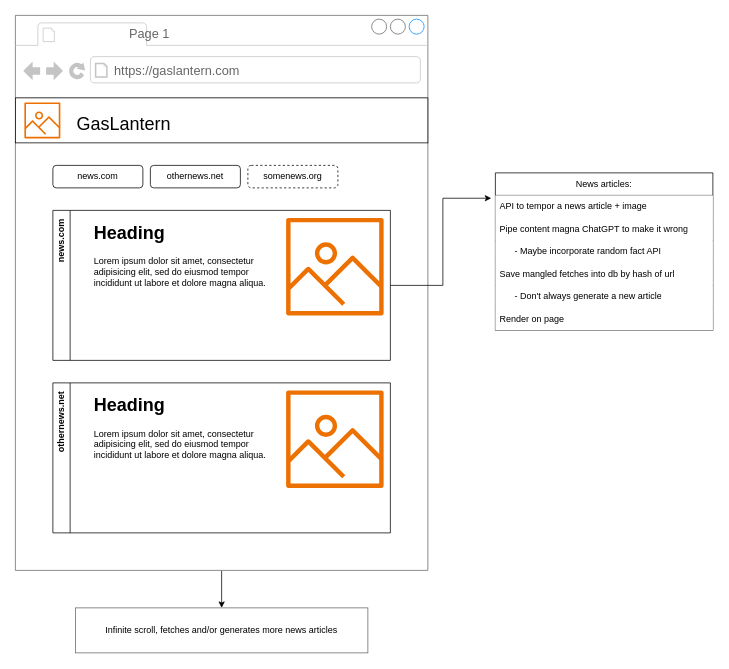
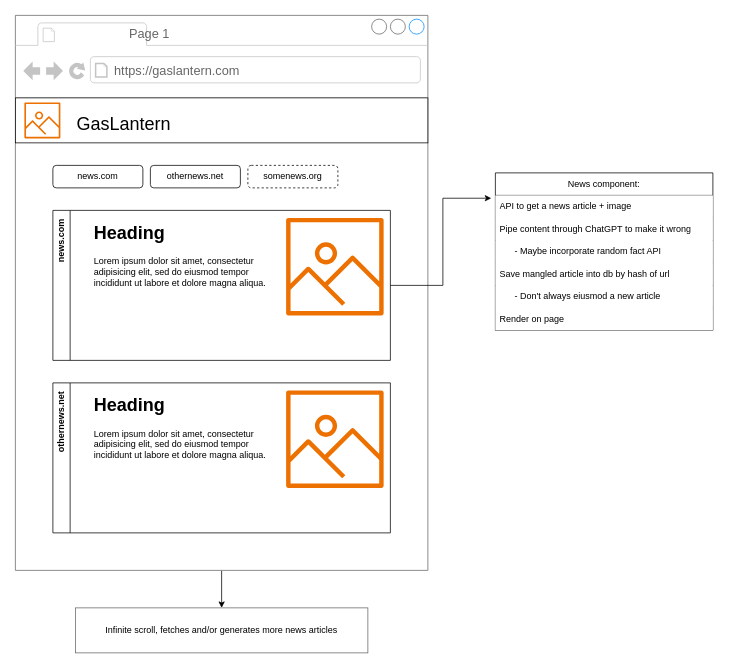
node "News articles:": label "News articles:" -> "News component:"
node "API to tempor a news article + image": label "API to tempor a news article + image" -> "API to get a news article + image"
node "Pipe content magna ChatGPT to make it wrong": label "Pipe content magna ChatGPT to make it wrong" -> "Pipe content through ChatGPT to make it wrong"
node "Save mangled fetches into db by hash of url": label "Save mangled fetches into db by hash of url" -> "Save mangled article into db by hash of url"
node "- Don't always generate a new article": label "- Don't always generate a new article" -> "- Don't always eiusmod a new article"
